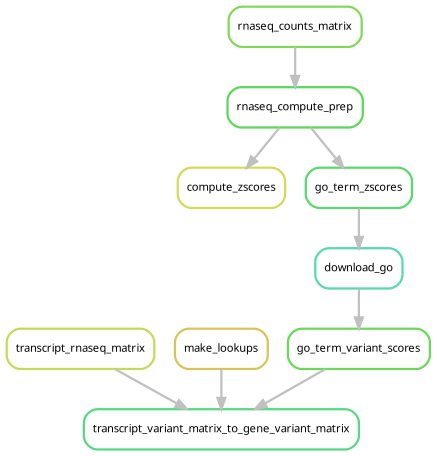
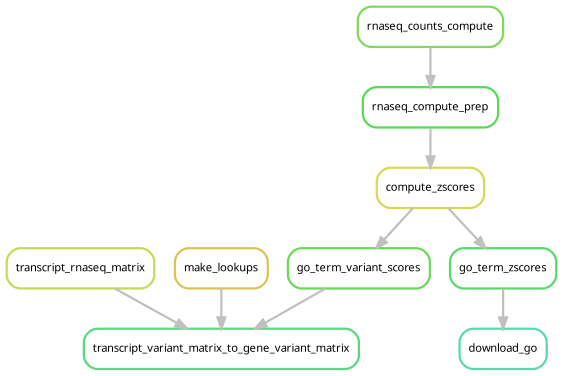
node "rnaseq_counts_matrix": label "rnaseq_counts_matrix" -> "rnaseq_counts_compute"
edge "rnaseq_compute_prep" -> "go_term_zscores": now "compute_zscores" -> "go_term_zscores"
edge "download_go" -> "go_term_variant_scores": now "compute_zscores" -> "go_term_variant_scores"
